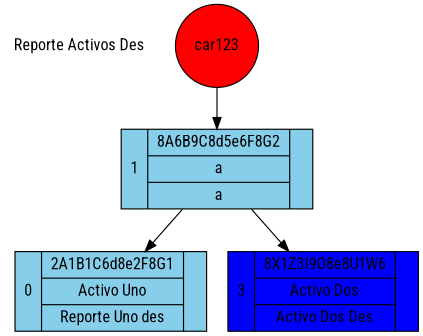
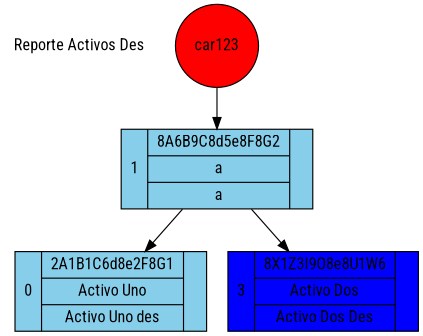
node "1": text "8A6B9C8d5e6F8G2" -> "8A6B9C8d5e8F8G2"
node "0": text "Reporte Uno des" -> "Activo Uno des"
